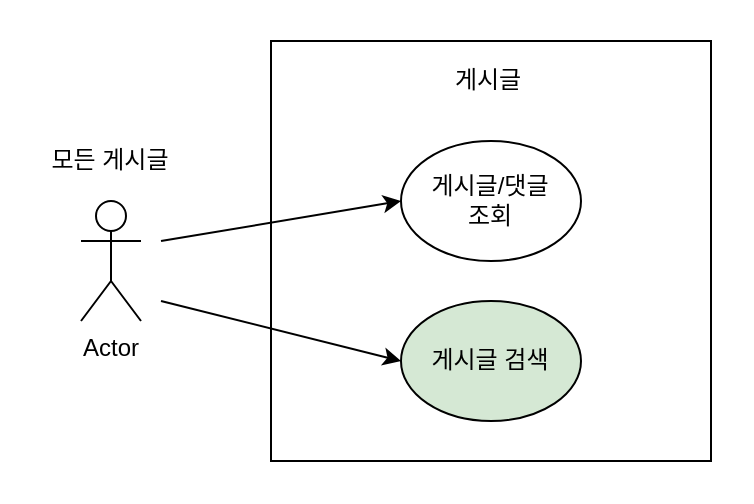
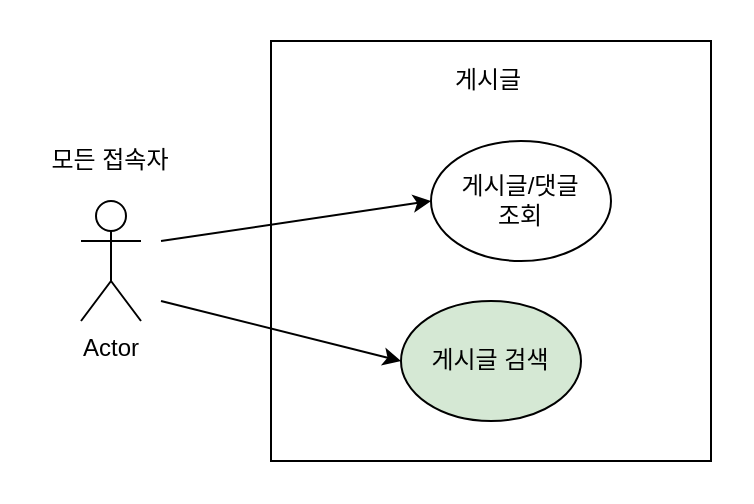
node "모든 게시글": label "모든 게시글" -> "모든 접속자"
node "게시글/댓글 조회": moved (491, 201) -> (521, 201)
